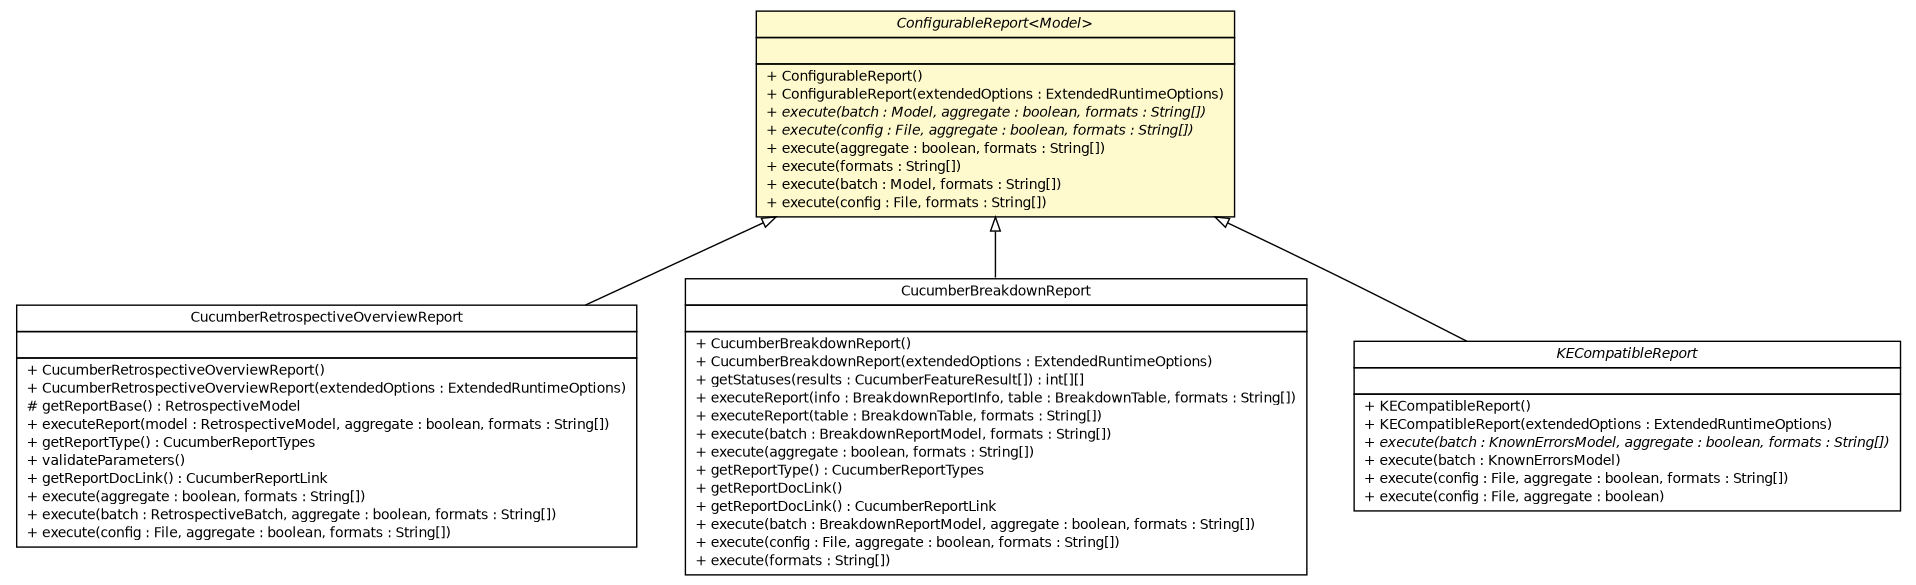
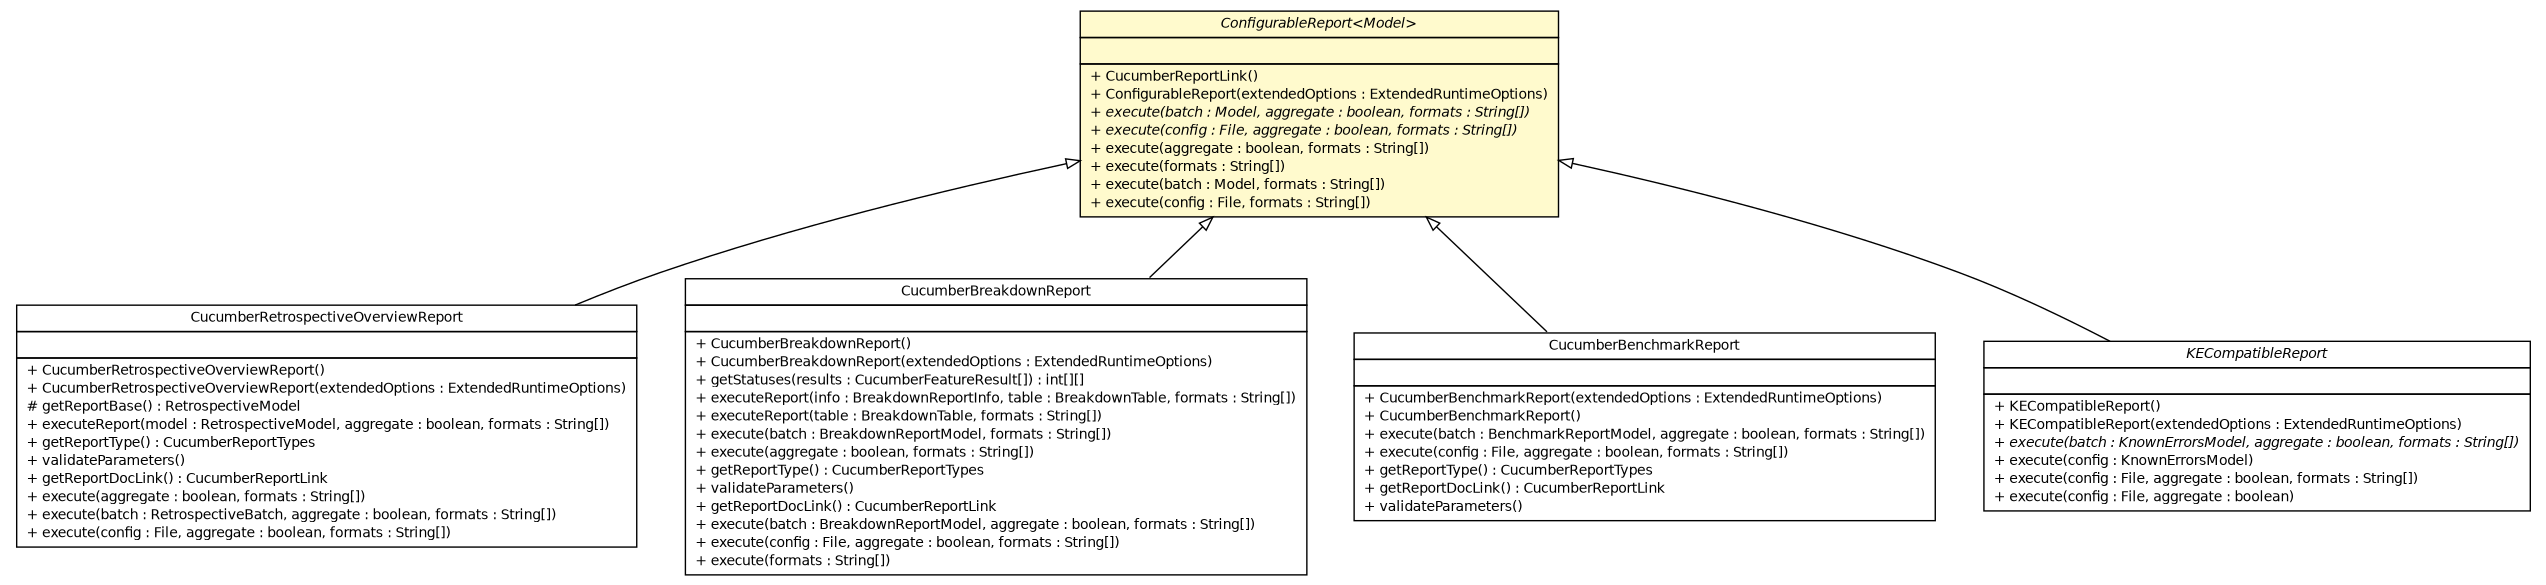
node "ConfigurableReport<Model>": text "+ ConfigurableReport()" -> "+ CucumberReportLink()"
node "CucumberBenchmarkReport": added
node "KECompatibleReport": text "+ execute(batch : KnownErrorsModel)" -> "+ execute(config : KnownErrorsModel)"
node "CucumberBreakdownReport": text "+ getReportDocLink()" -> "+ validateParameters()"
